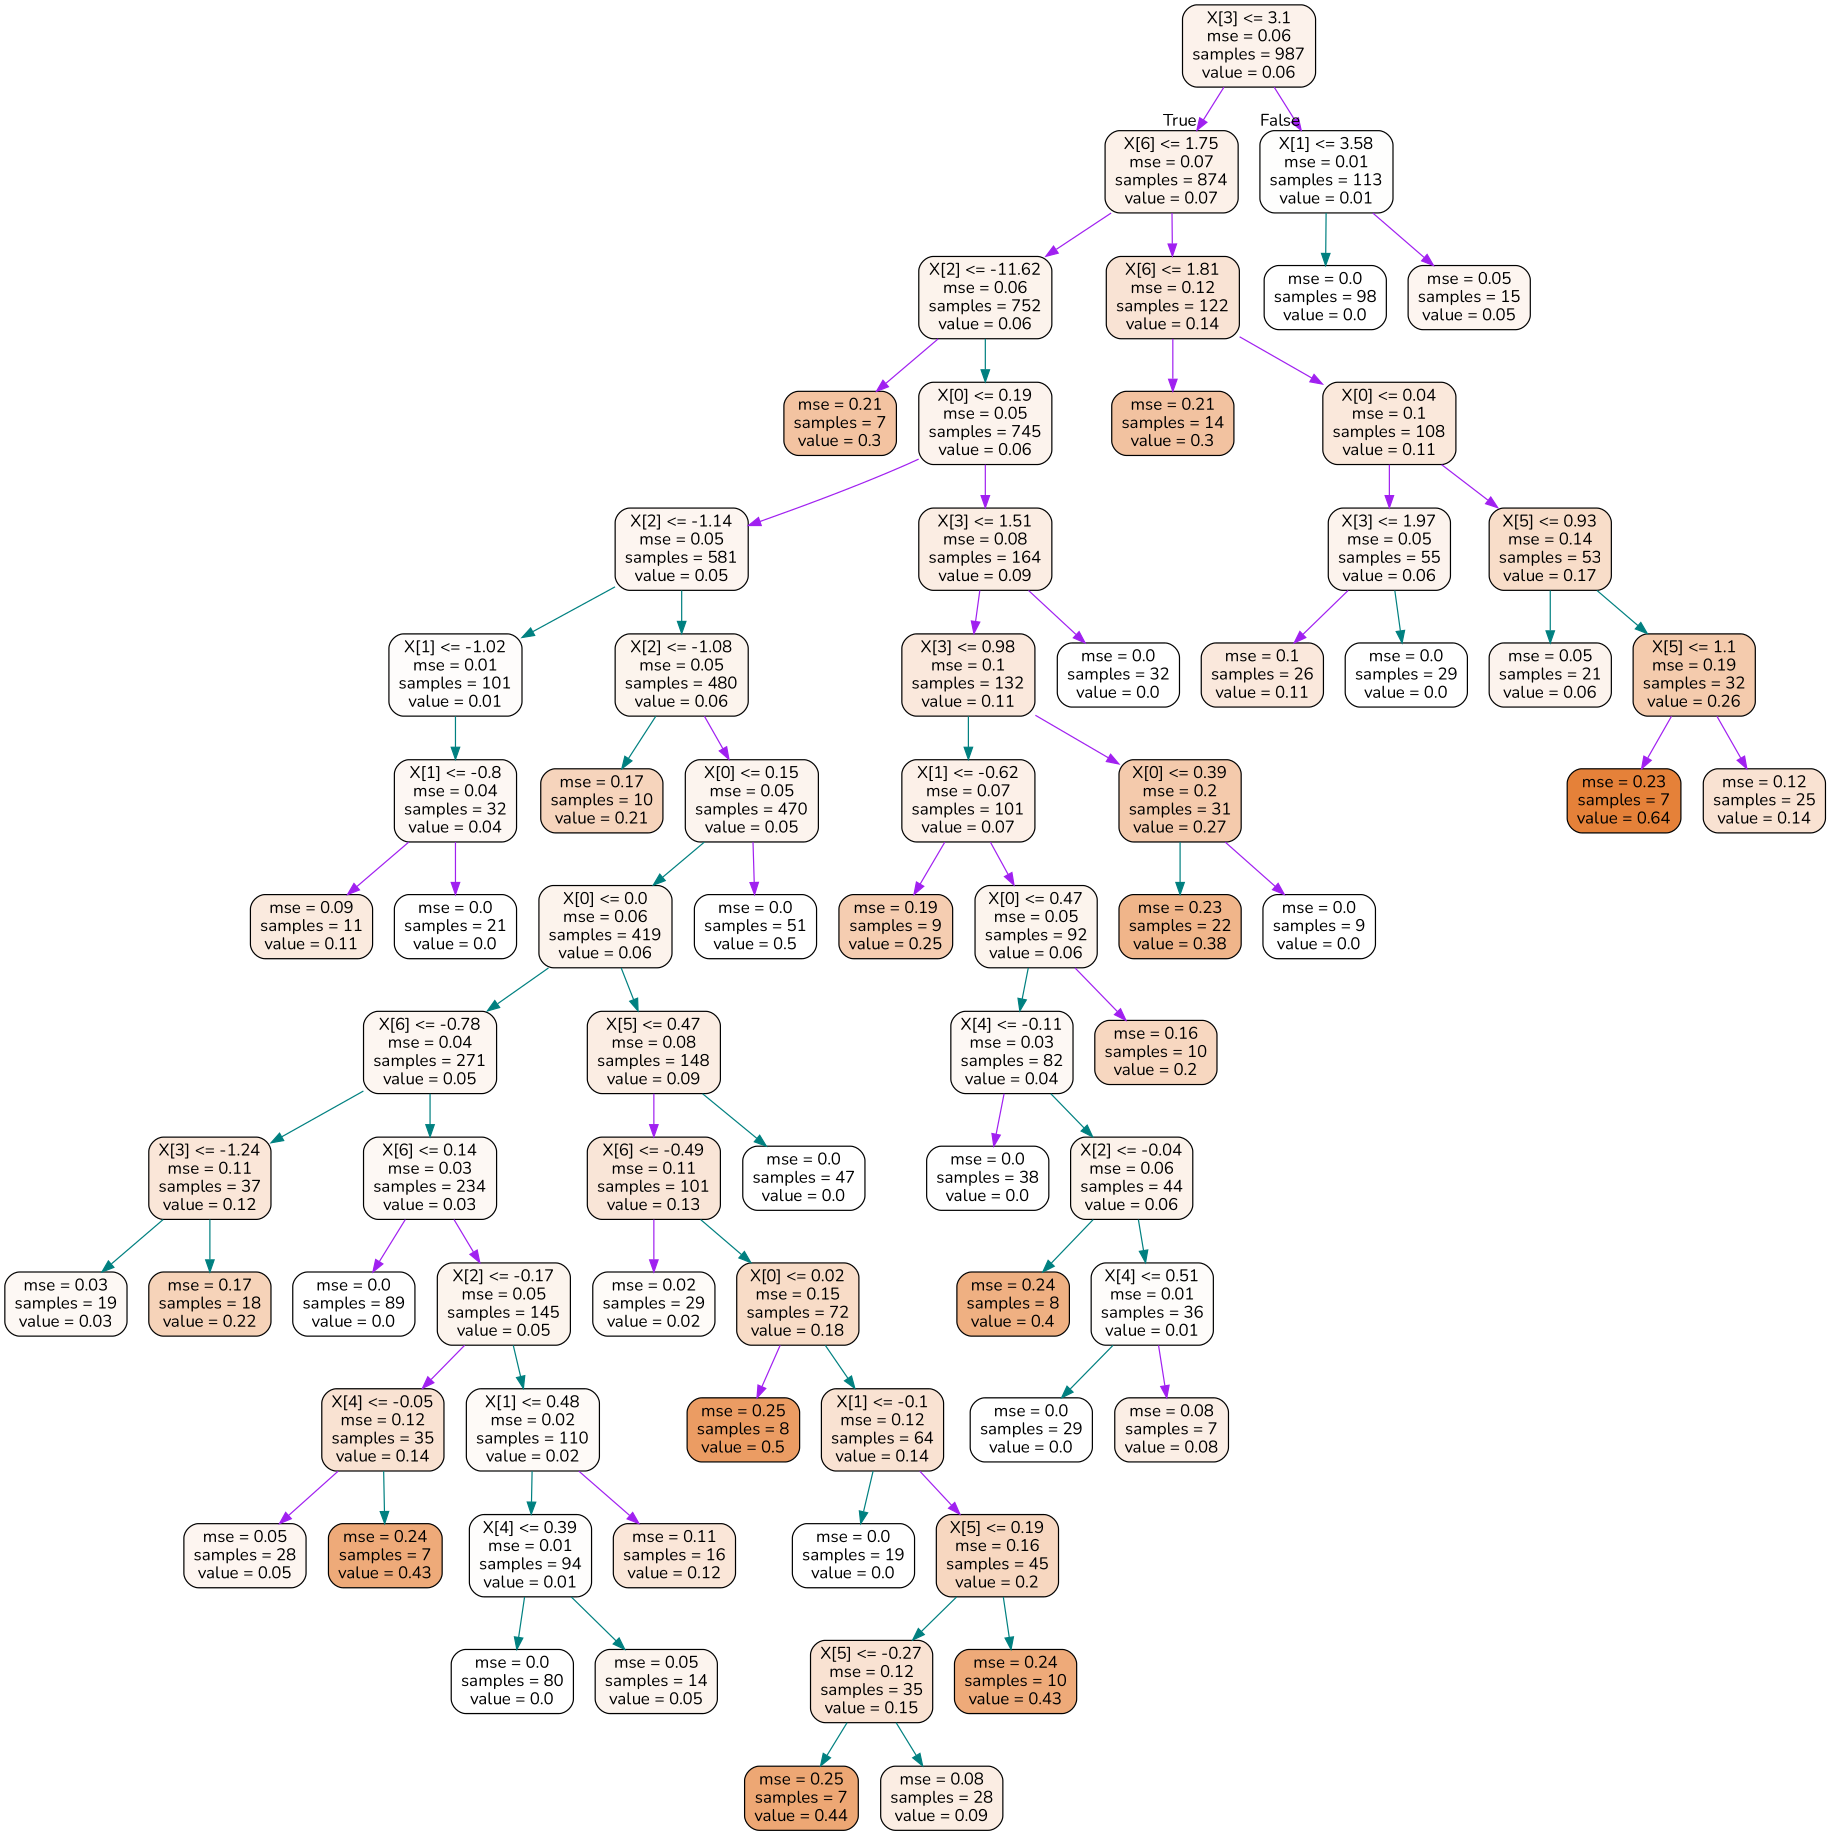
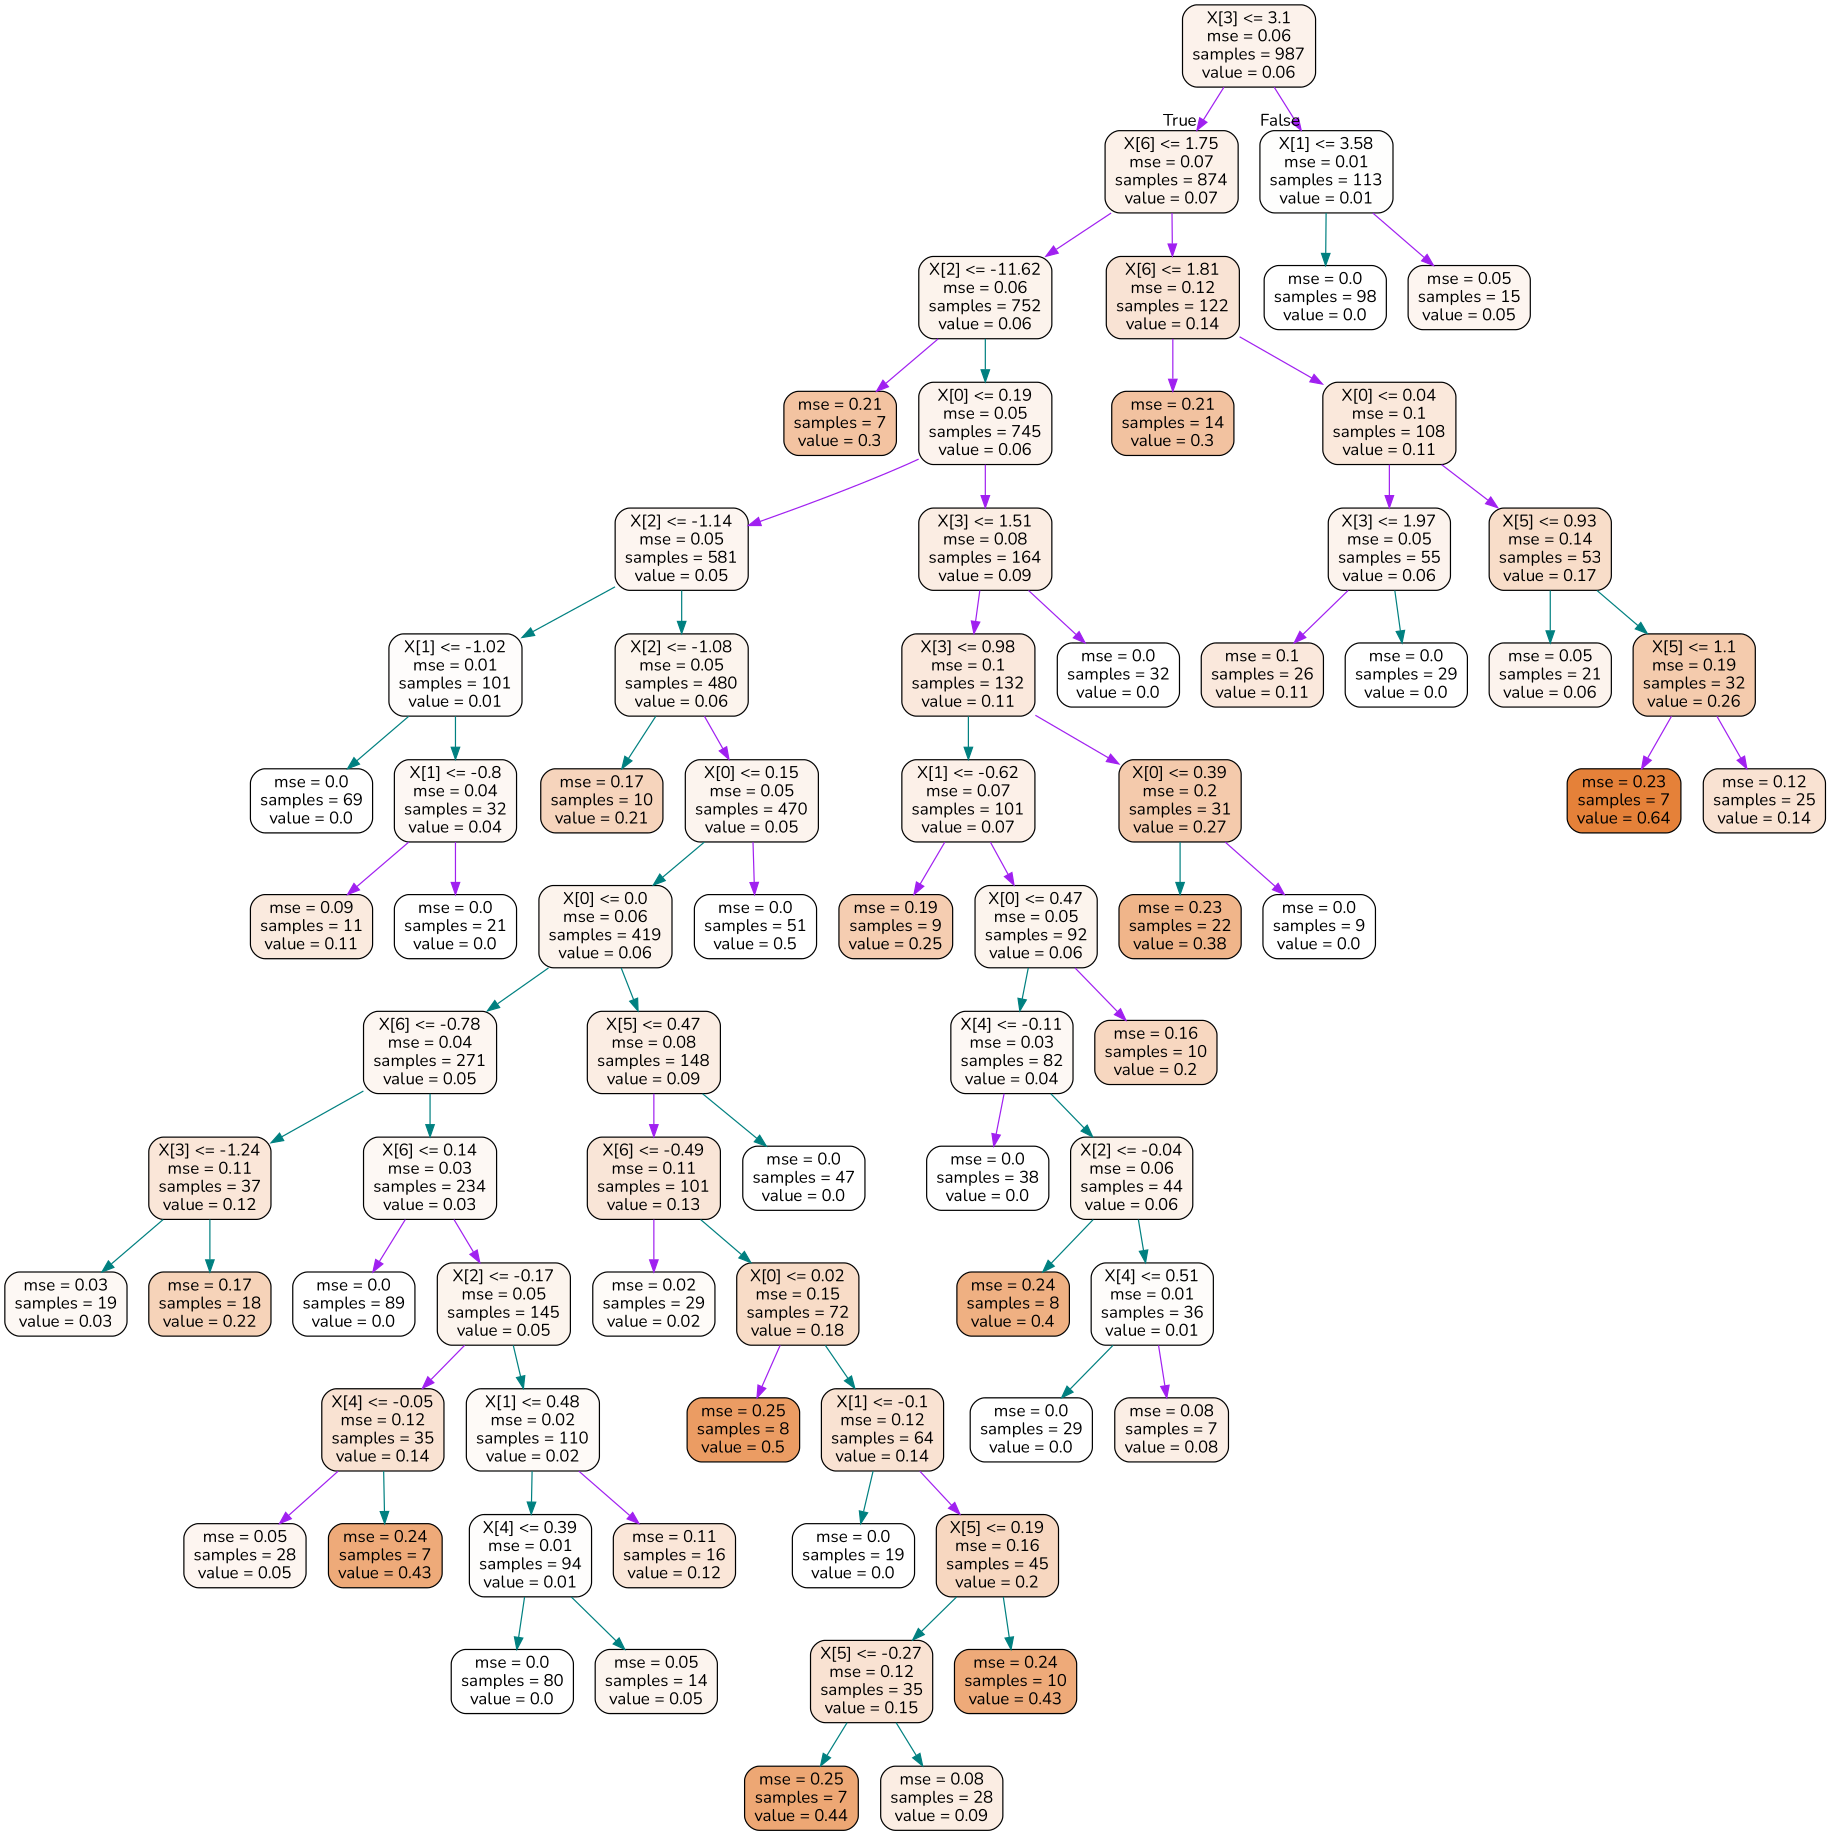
node "mse = 0.0 samples = 69 value = 0.0": added
